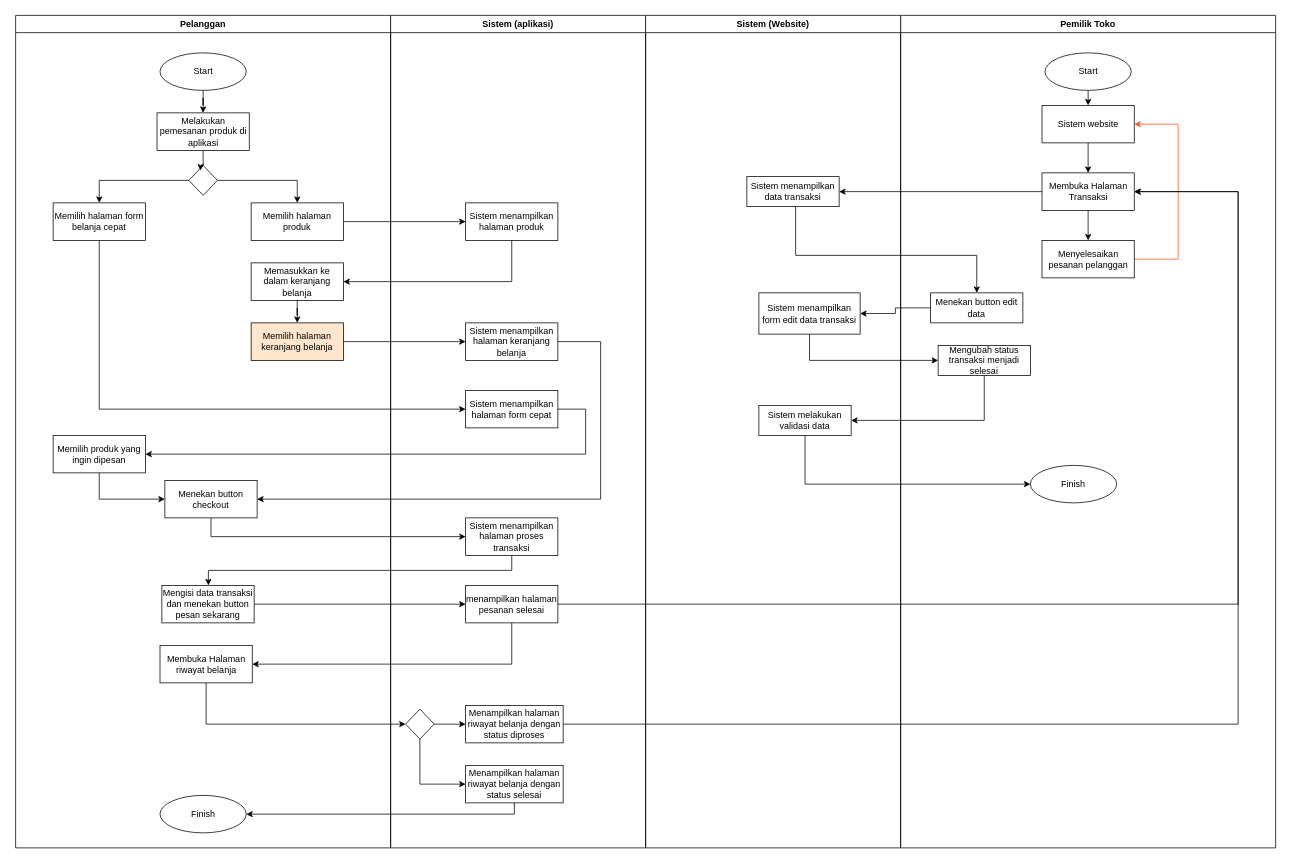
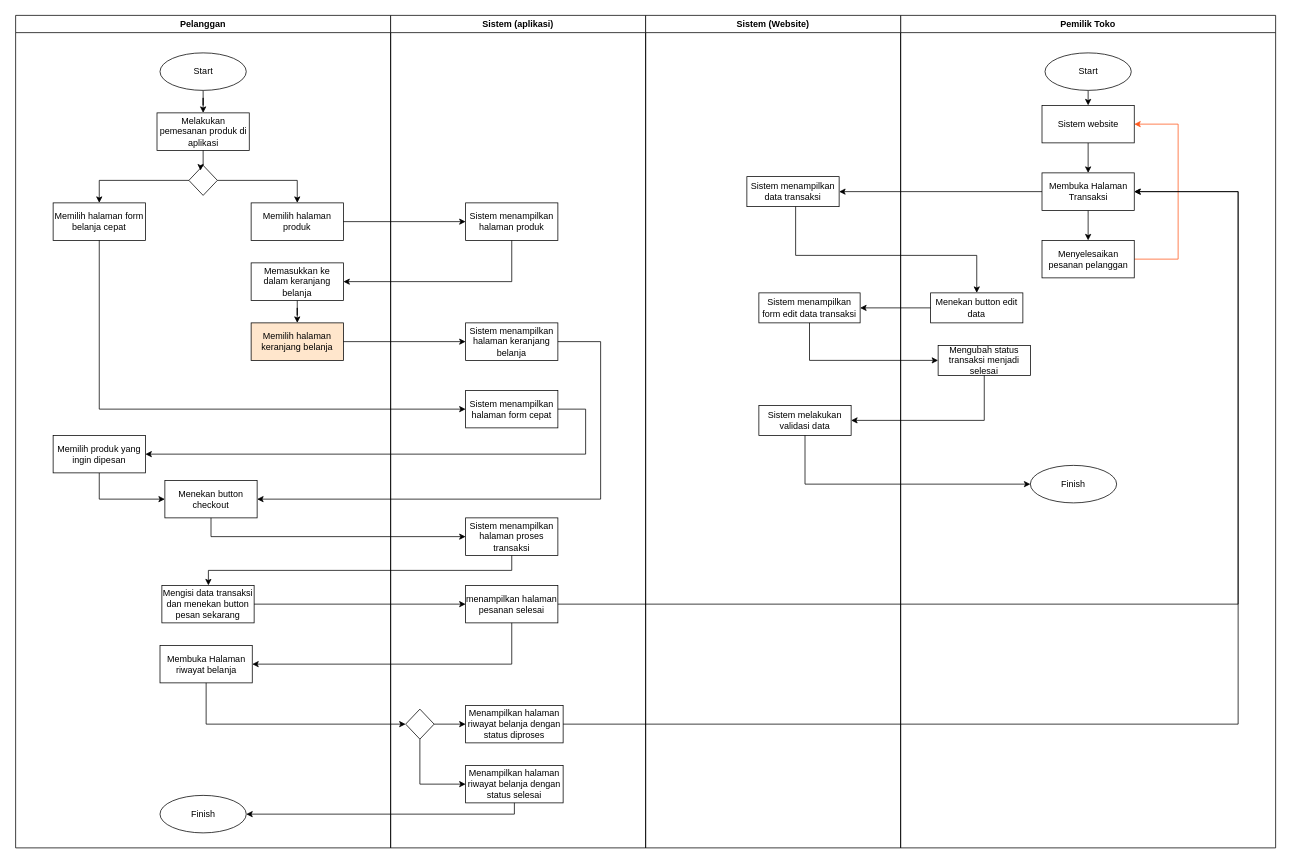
node "Sistem menampilkan form edit data transaksi": size 101x41 -> 101x30
